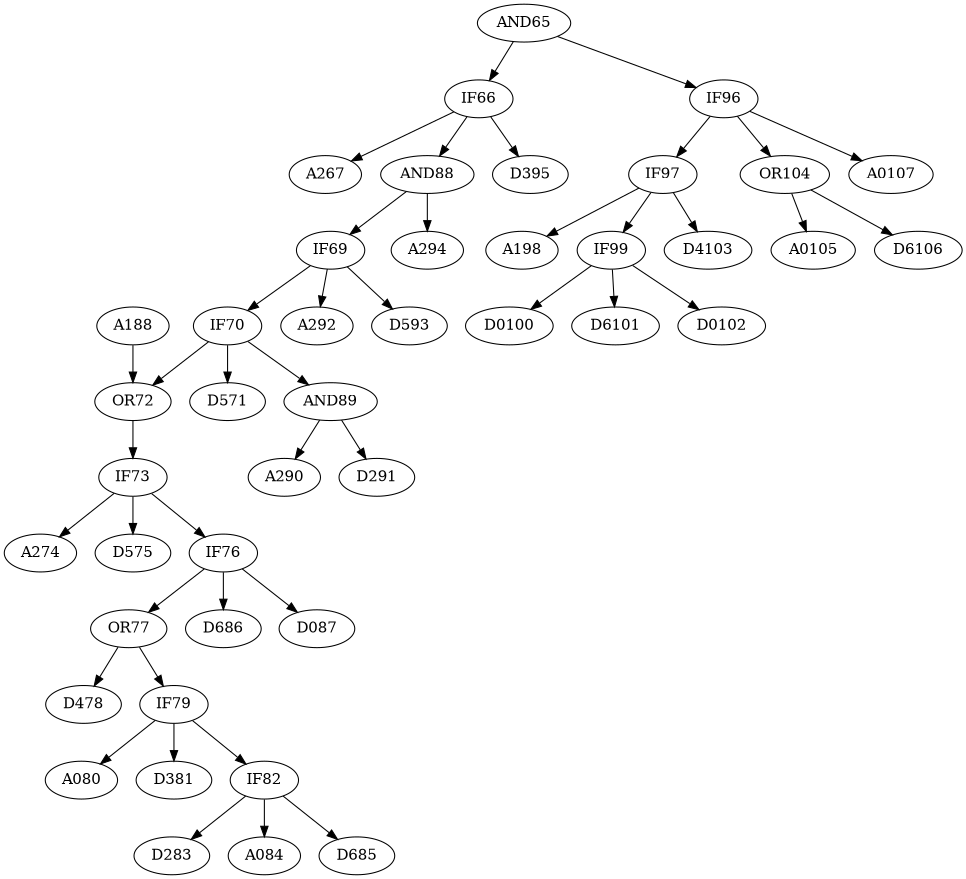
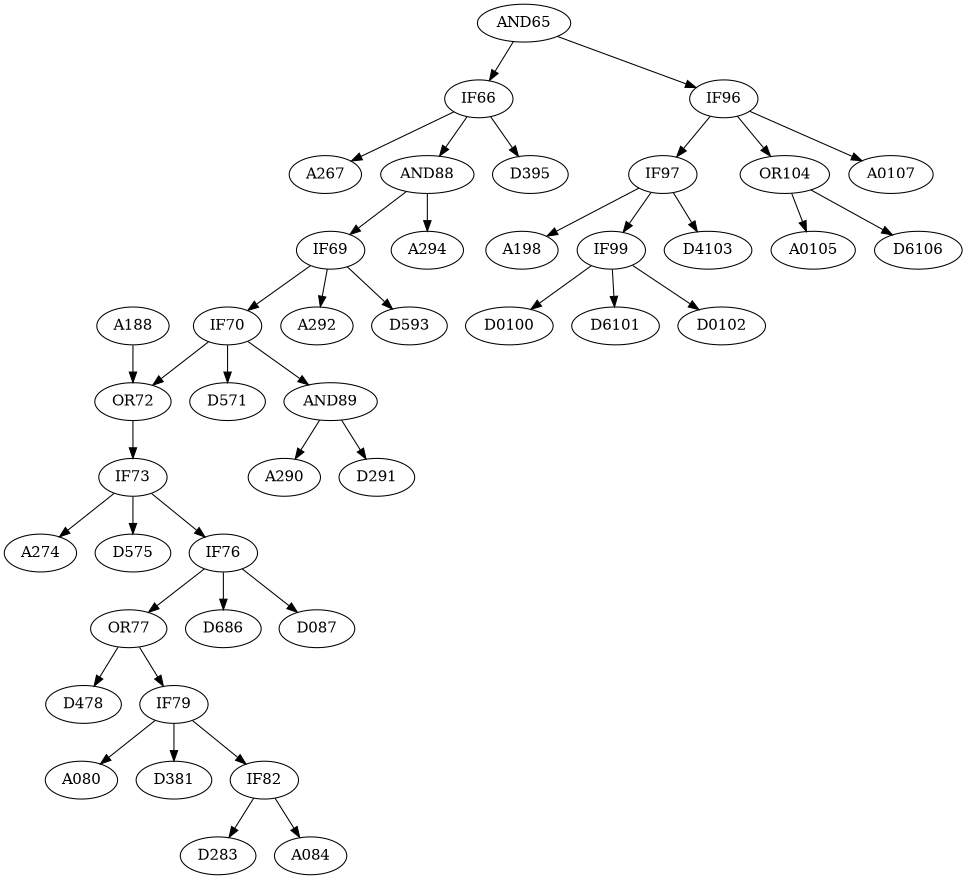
node "D685": removed
